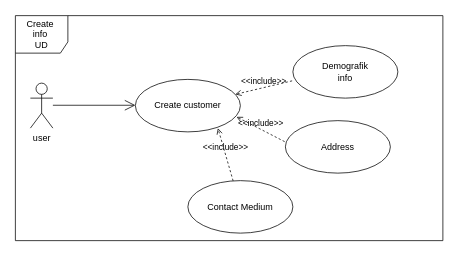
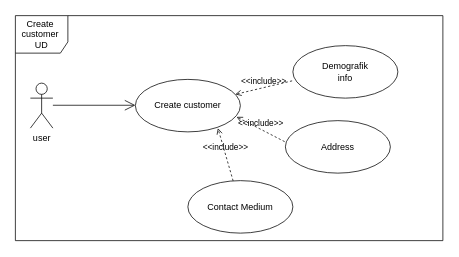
node "Create info UD": label "Create info UD" -> "Create customer UD"
